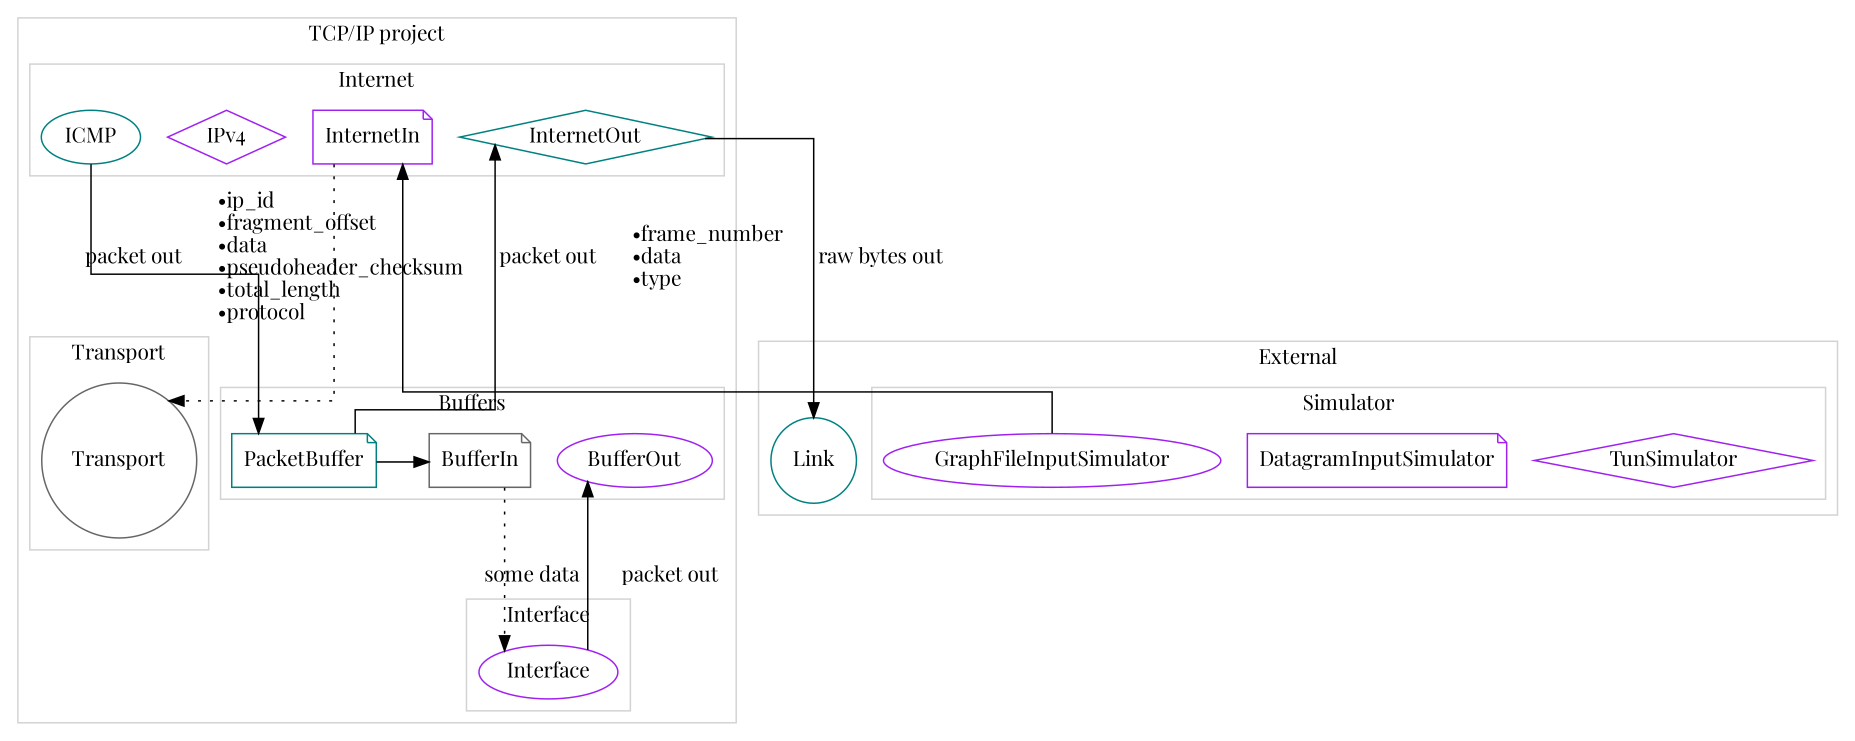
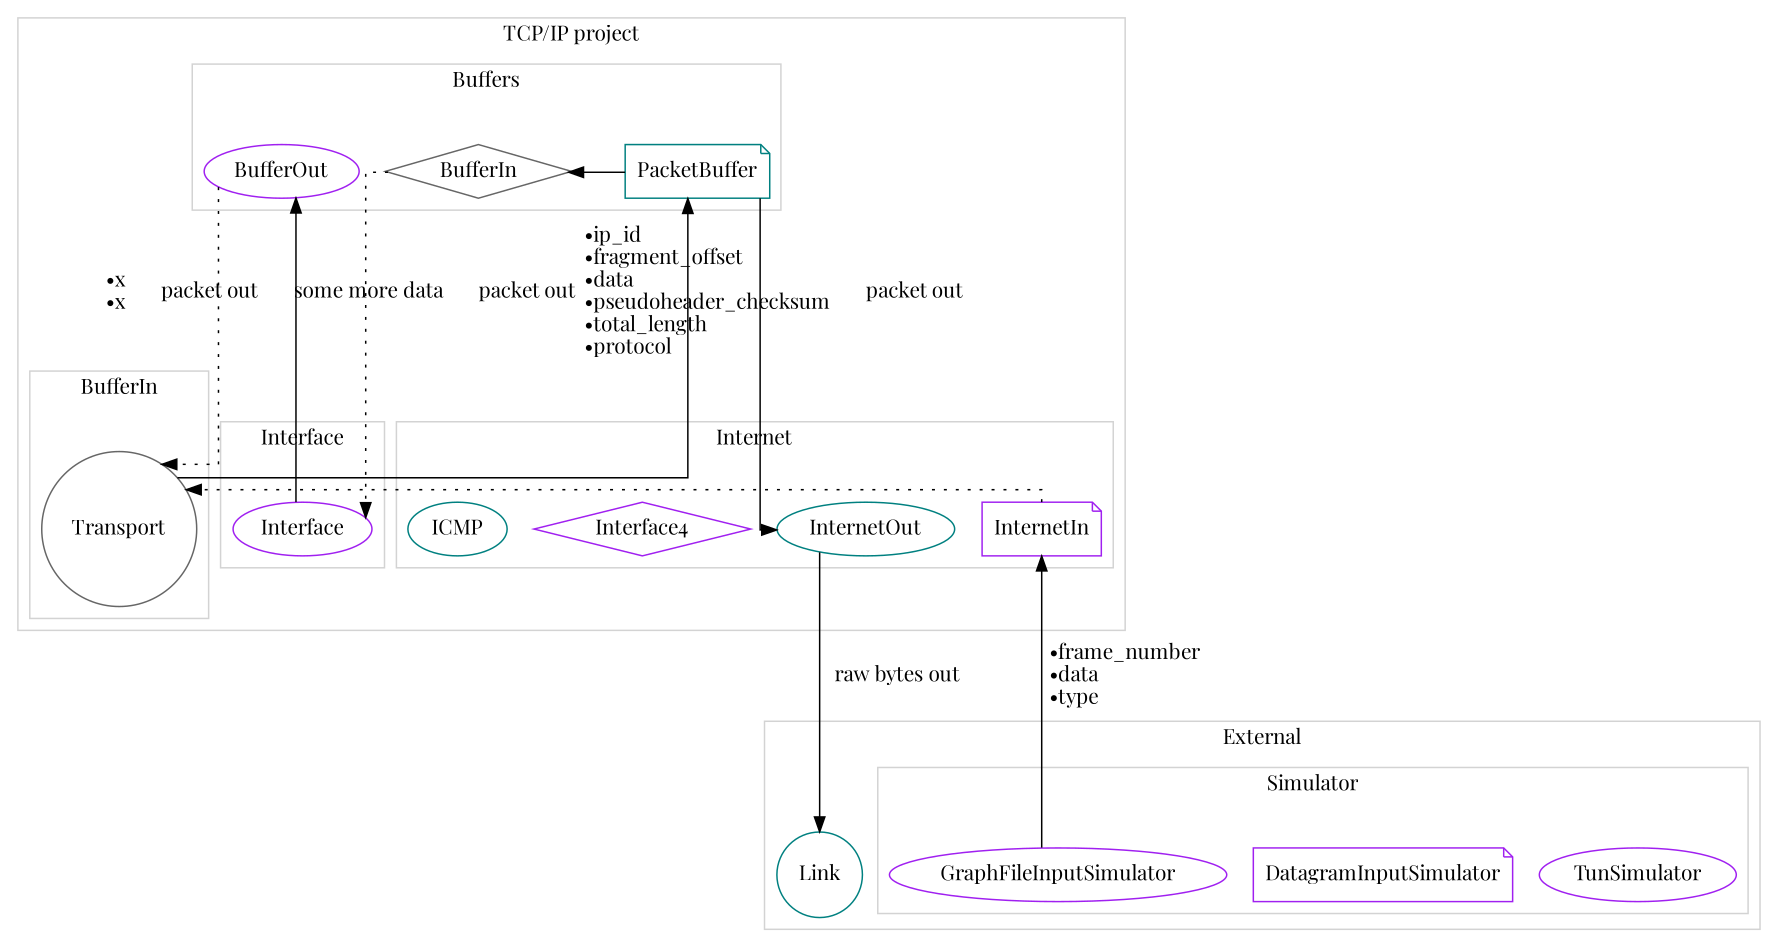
node "IPv4": label "IPv4" -> "Interface4"
node "InternetOut": shape diamond -> ellipse
edge "ICMP" -> "PacketBuffer": now "Transport" -> "PacketBuffer"
edge "BufferOut" -> "Transport": added, label "•x •x"
cluster "Transport": label "Transport" -> "BufferIn"
node "BufferIn": shape note -> diamond
node "TunSimulator": shape diamond -> ellipse
edge "BufferIn" -> "Interface": label "some data" -> "packet out"
edge "Interface" -> "BufferOut": label "packet out" -> "some more data"
